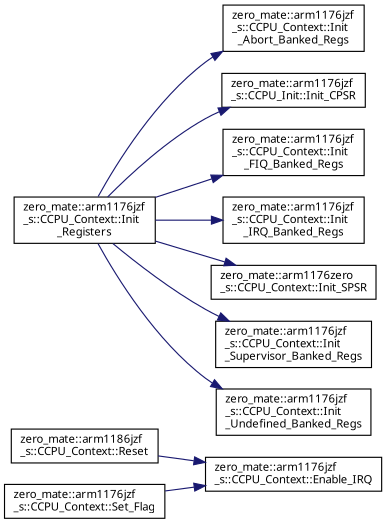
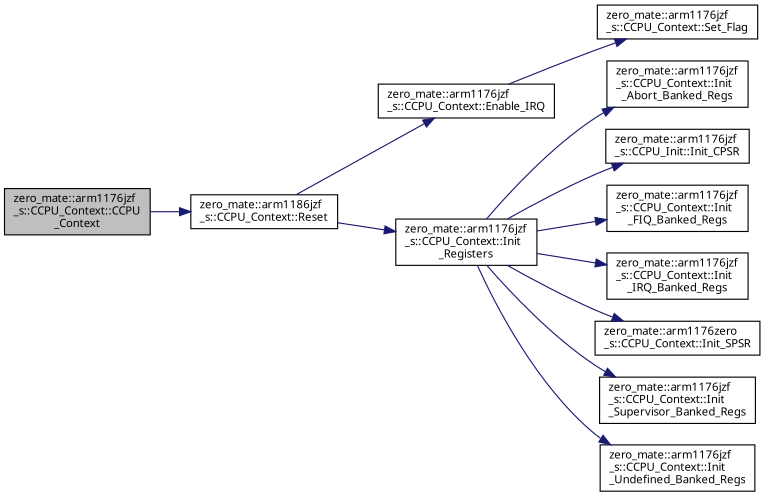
node "zero_mate::arm1176jzf _s::CCPU_Context::CCPU _Context": added
edge "zero_mate::arm1186jzf _s::CCPU_Context::Reset" -> "zero_mate::arm1176jzf _s::CCPU_Context::Init _Registers": added
edge "zero_mate::arm1176jzf _s::CCPU_Context::Set_Flag" -> "zero_mate::arm1176jzf _s::CCPU_Context::Enable_IRQ": reversed
